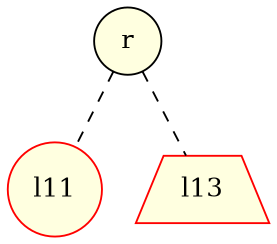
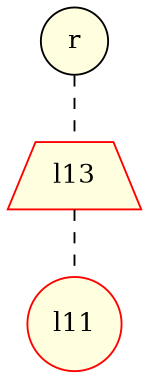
edge "r" -- "l11": now "l13" -- "l11"
